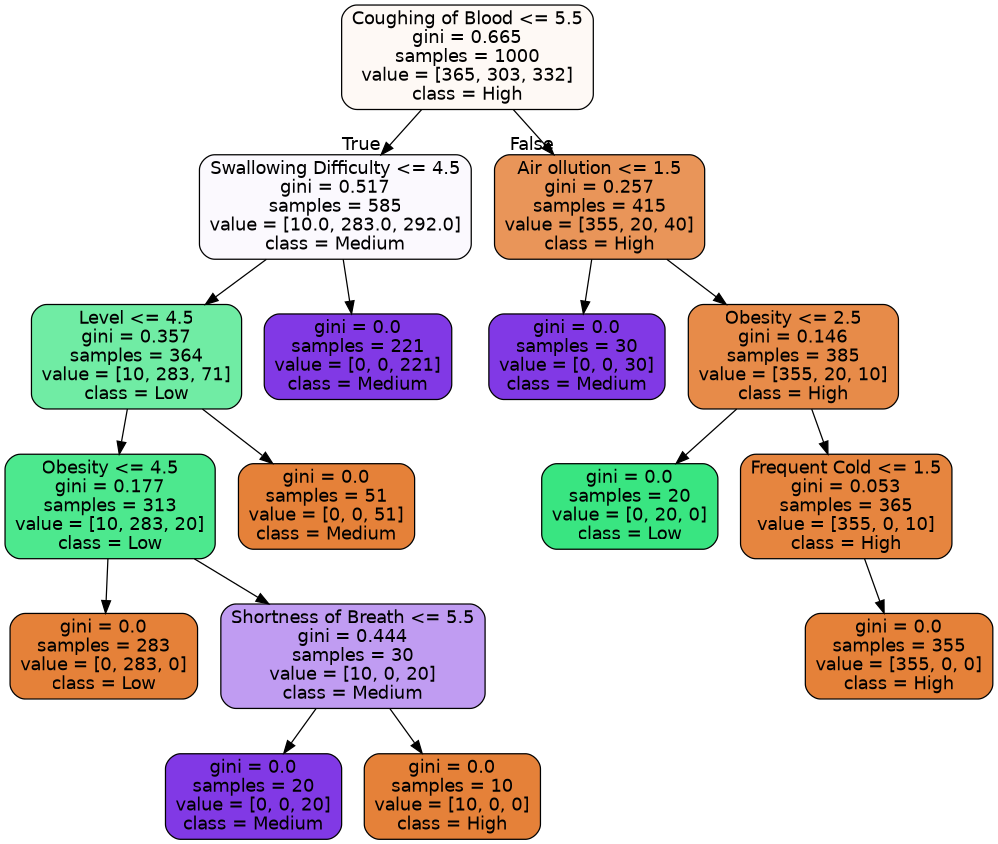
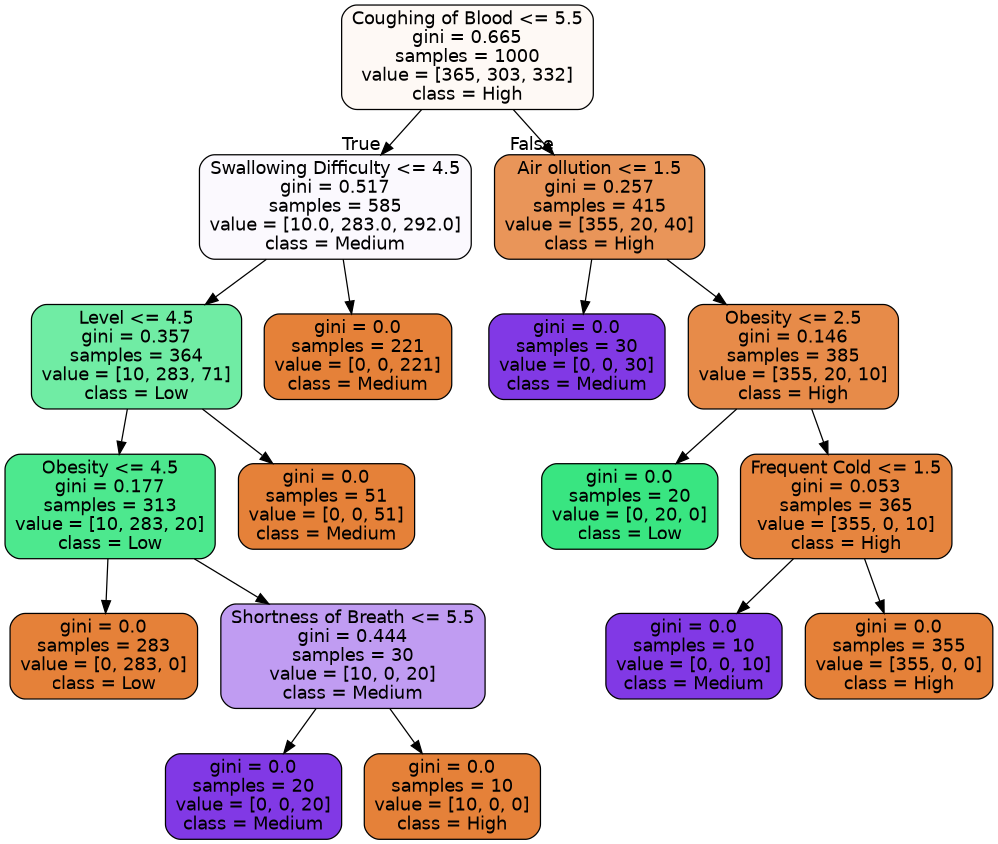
node "gini = 0.0 samples = 221 value = [0, 0, 221] class = Medium": fillcolor #8139e5 -> #e58139
node "gini = 0.0 samples = 10 value = [0, 0, 10] class = Medium": added
